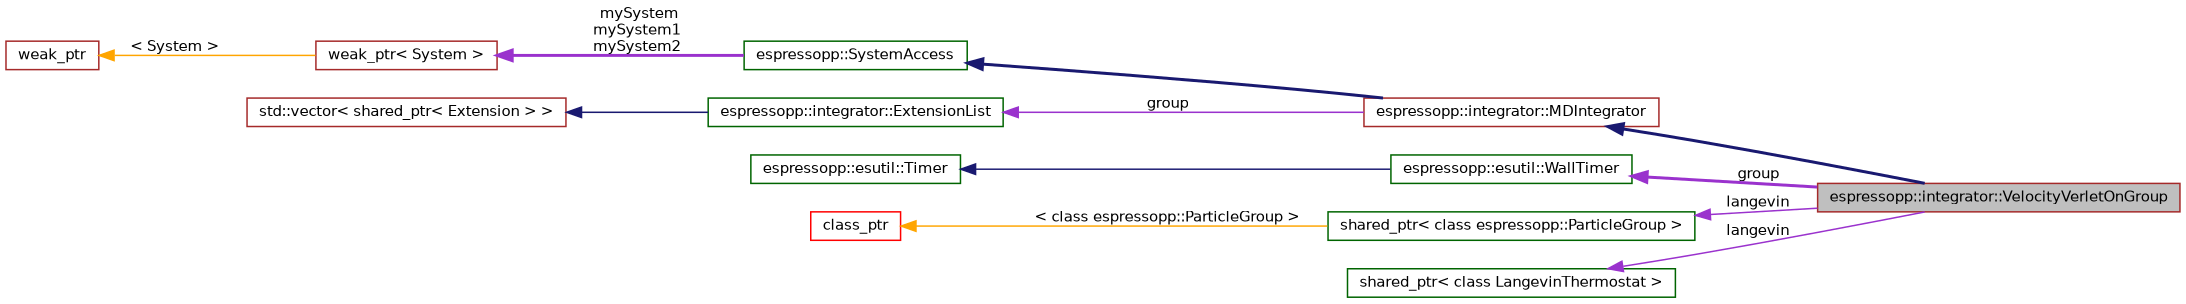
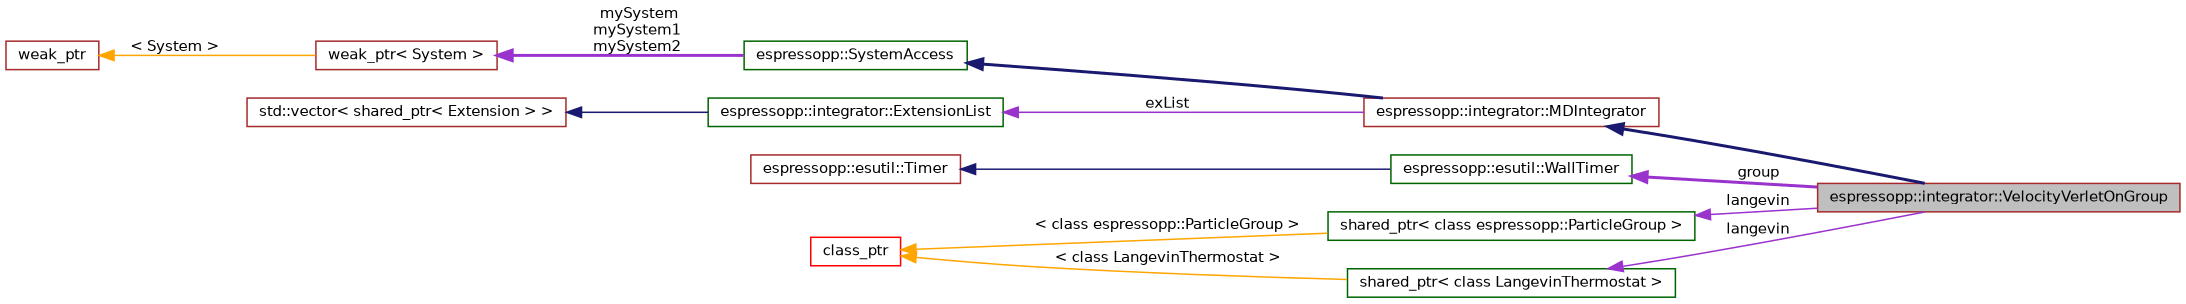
edge "espressopp::integrator::MDIntegrator" -> "espressopp::integrator::ExtensionList": label " group" -> " exList"
node "espressopp::esutil::Timer": color darkgreen -> brown
edge "shared_ptr< class LangevinThermostat >" -> "class_ptr": added, label "< class LangevinThermostat >"
